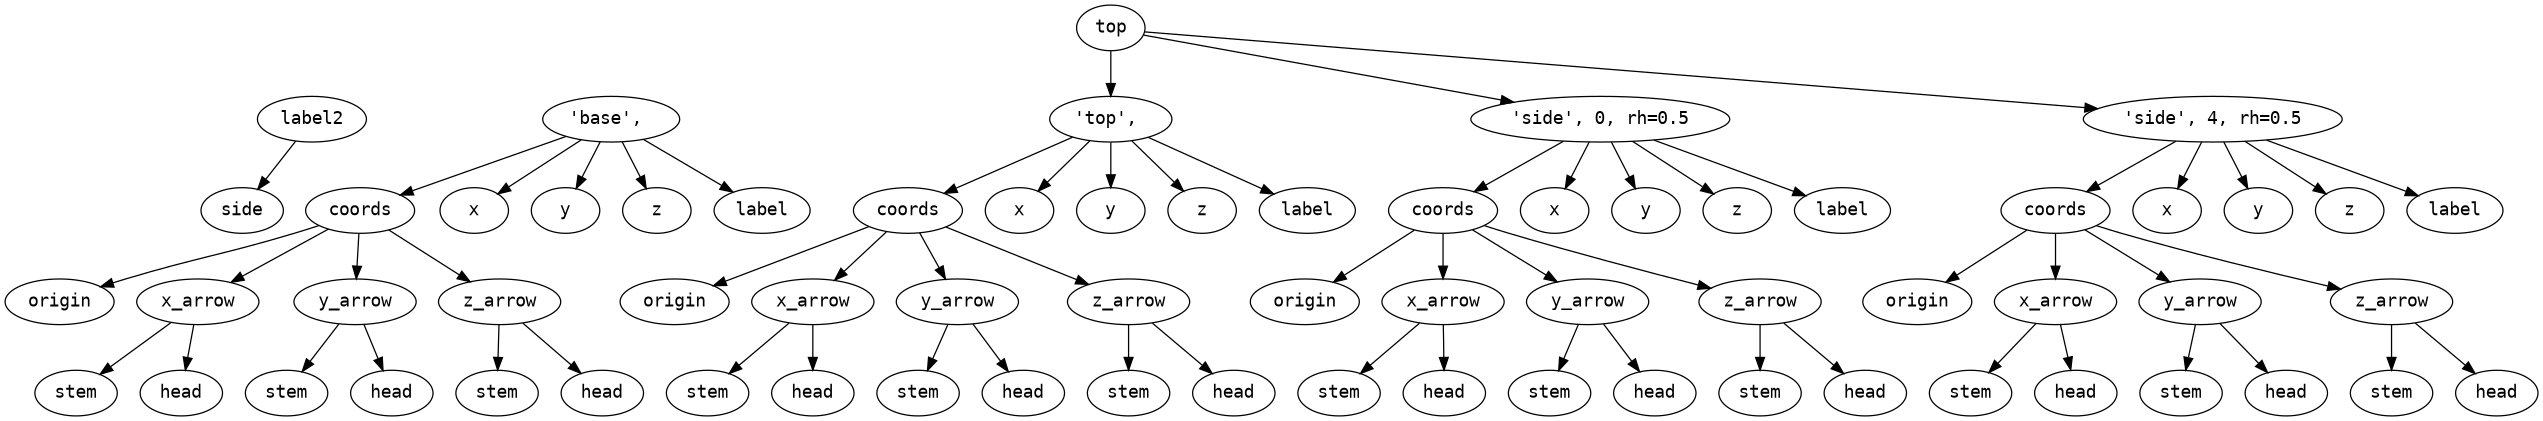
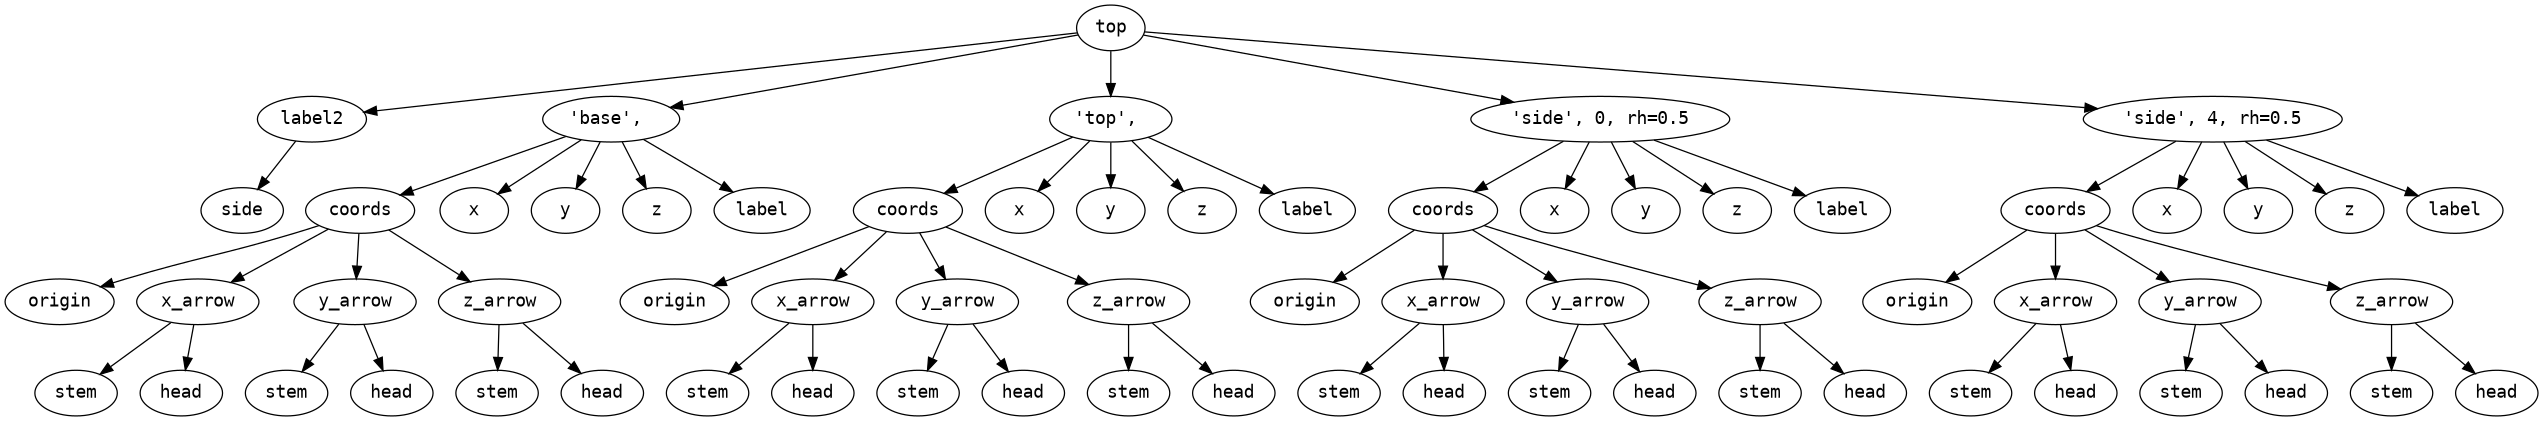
edge "top" -> "'base',": added
edge "top" -> "label2": added
